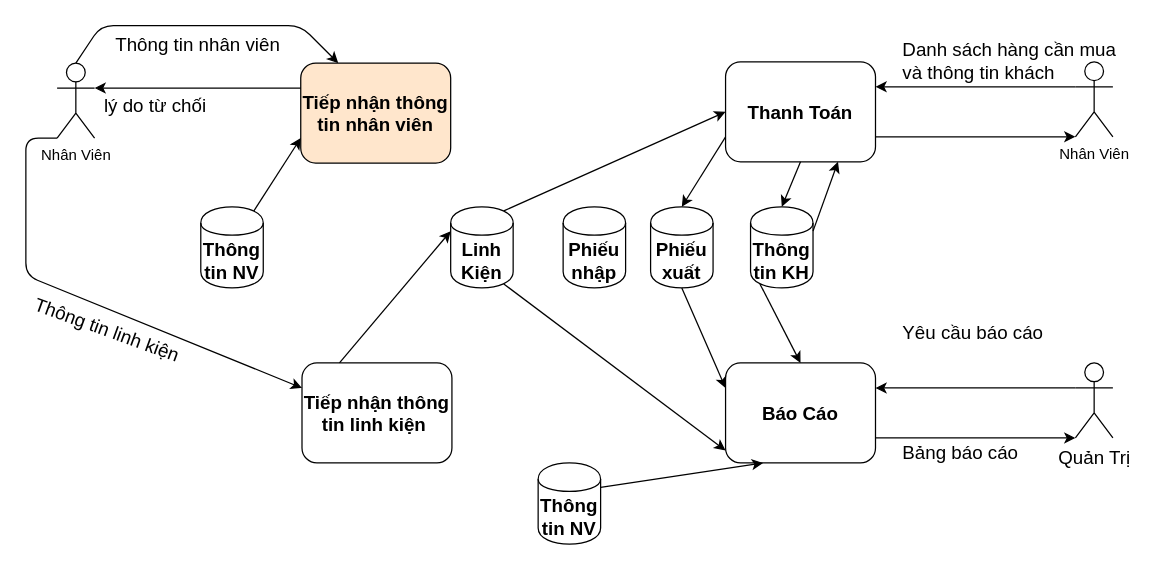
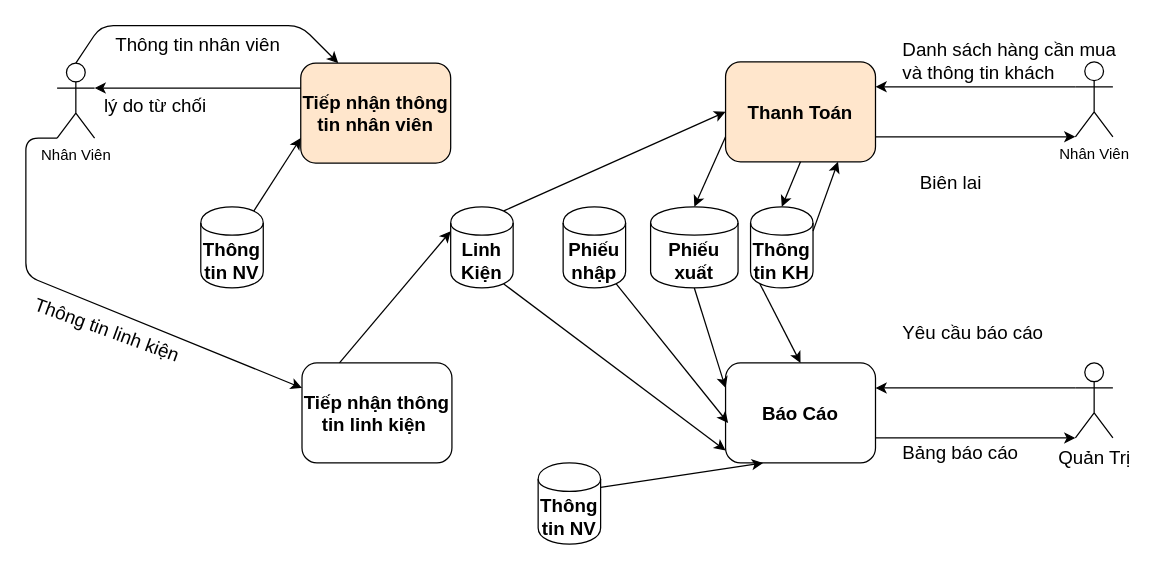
node "Thanh Toán": fillcolor #ffffff -> #ffe6cc
node "Biên lai": added
node "Phiếu xuất": size 63x81 -> 88x81
edge "Phiếu nhập" -> "Báo Cáo": added
